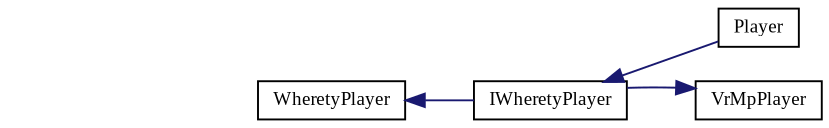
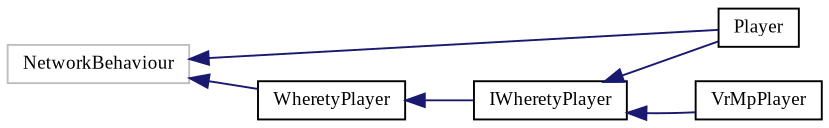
node "NetworkBehaviour": added
edge "IWheretyPlayer" -> "VrMpPlayer": reversed
